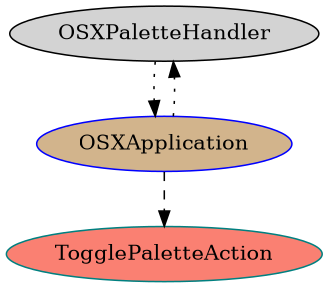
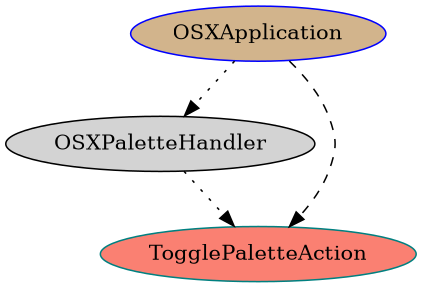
edge "OSXPaletteHandler" -> "OSXApplication": now "OSXPaletteHandler" -> "TogglePaletteAction"
